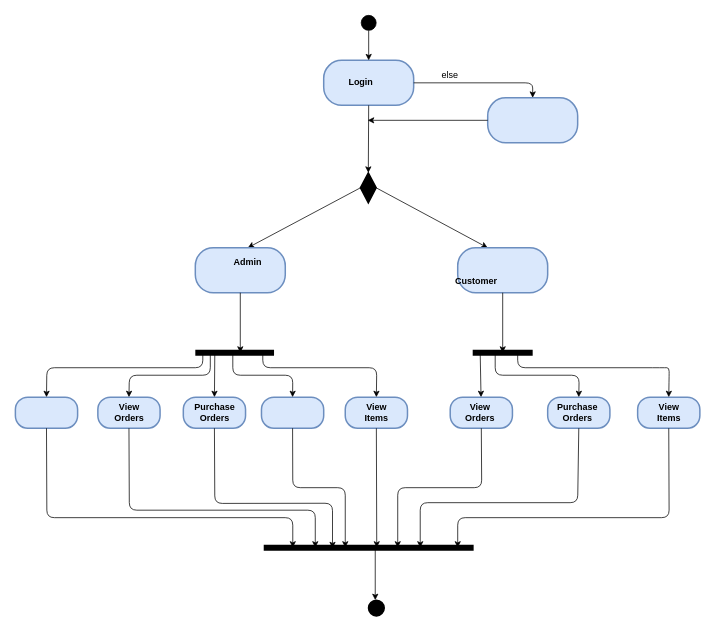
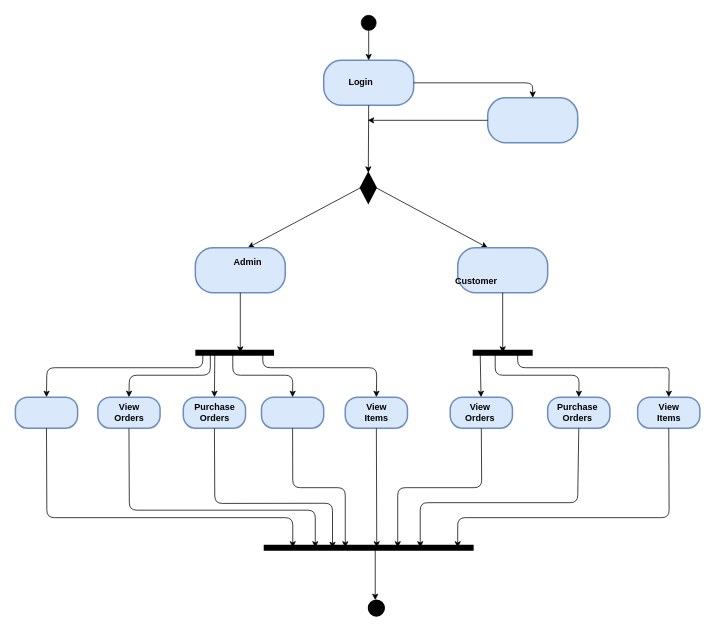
node "else": removed
